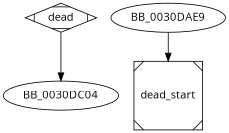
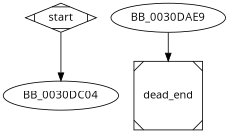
node "dead": label "dead" -> "start"
node "dead_start": label "dead_start" -> "dead_end"
